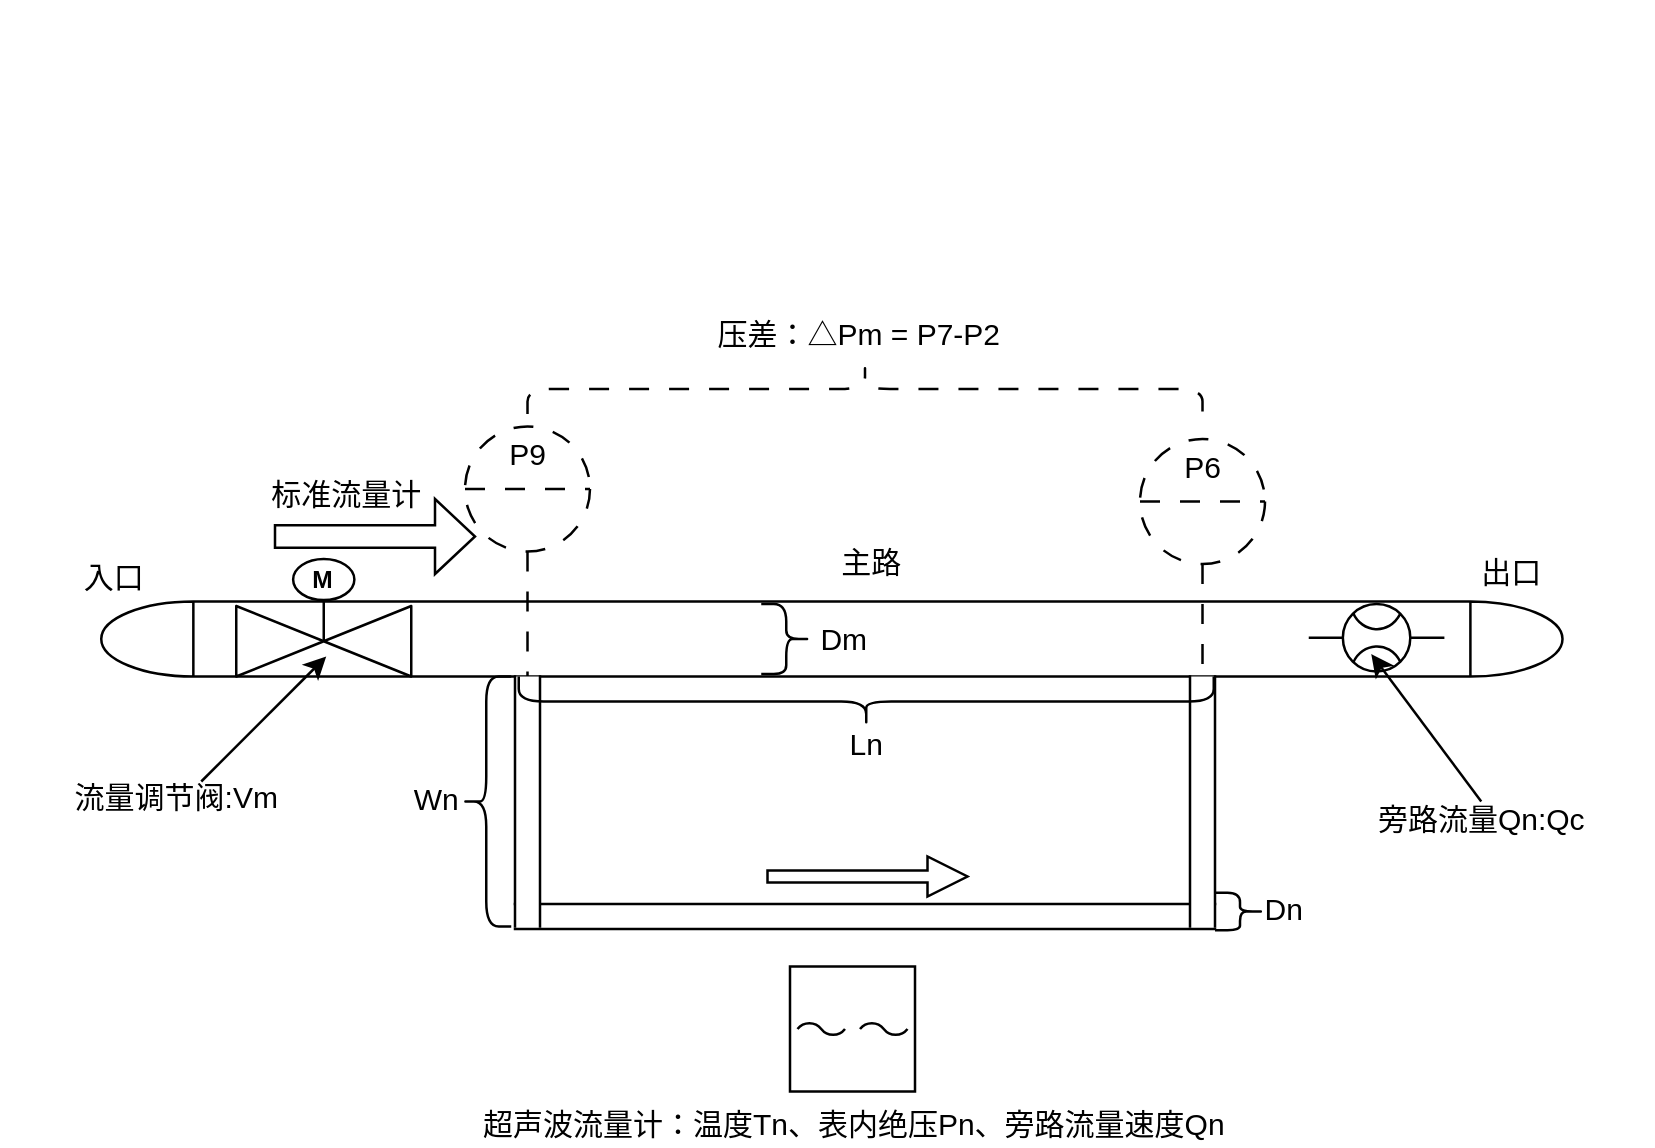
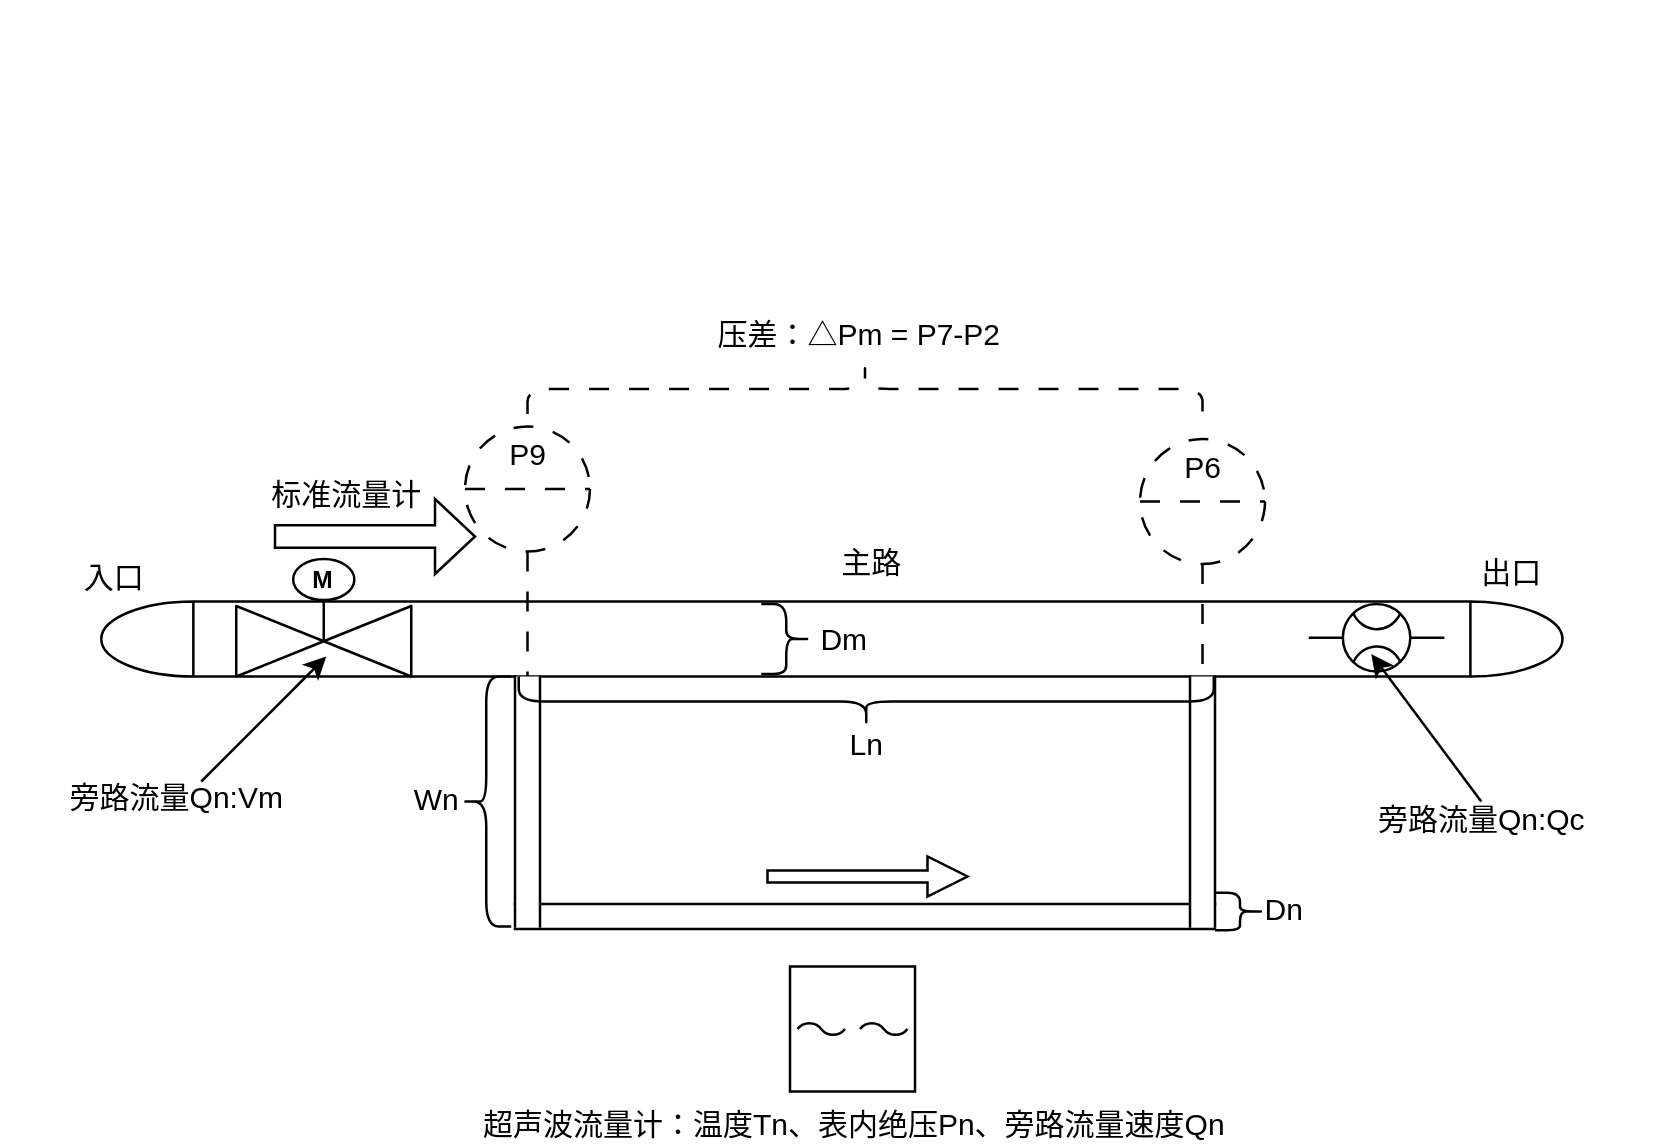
node "流量调节阀:Vm": label "流量调节阀:Vm" -> "旁路流量Qn:Vm"
